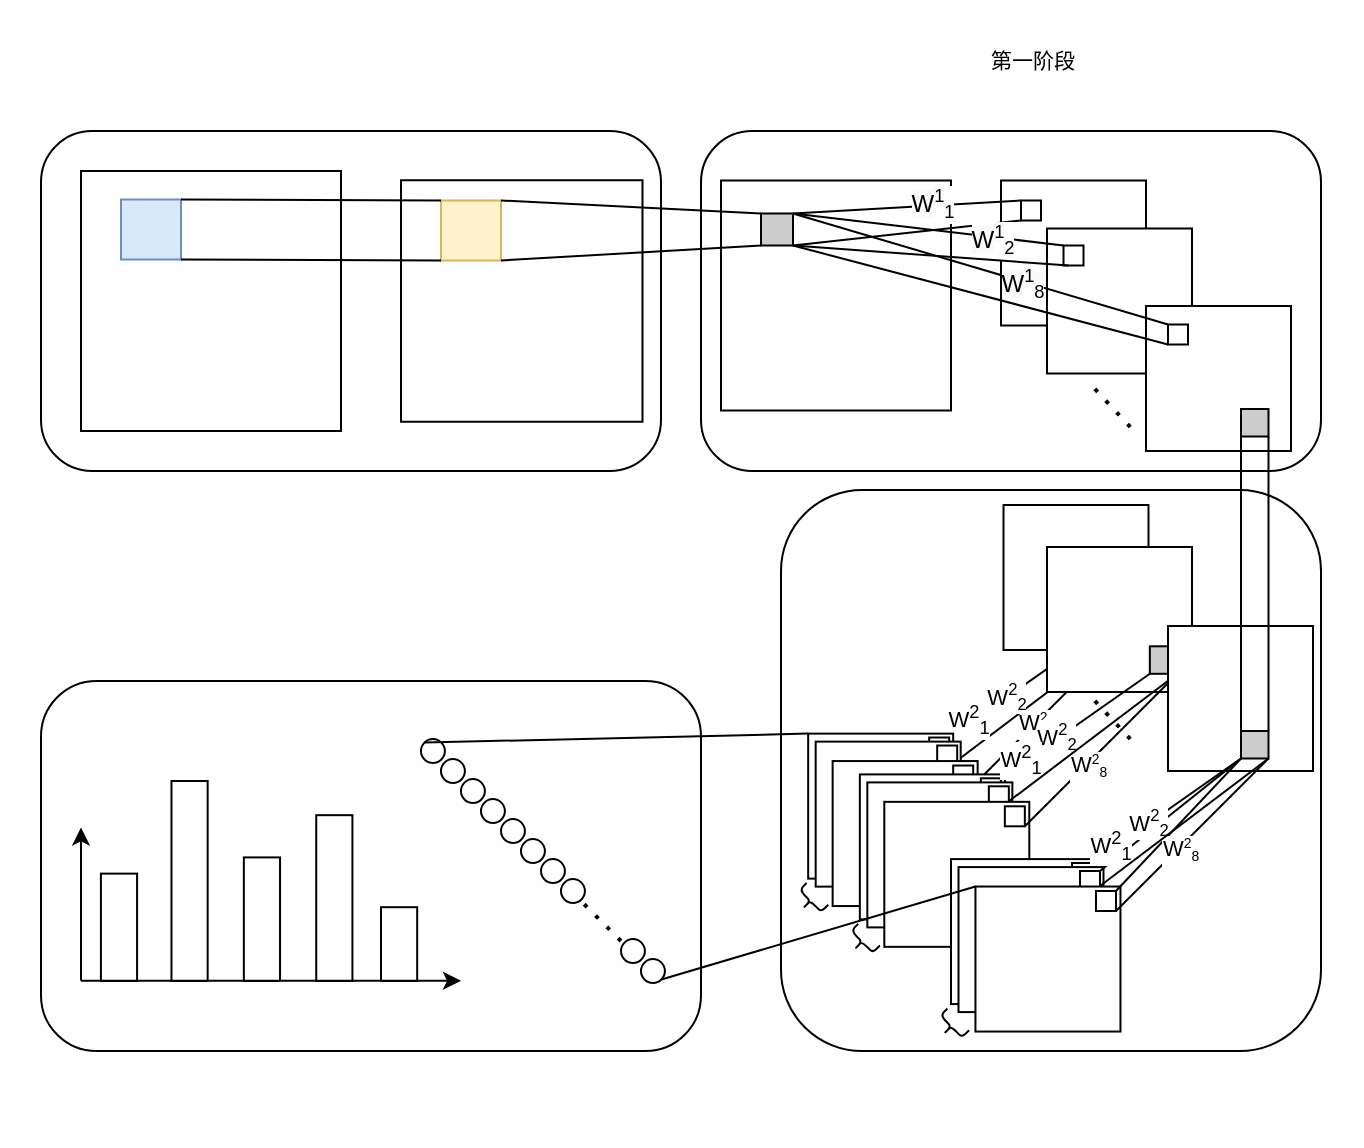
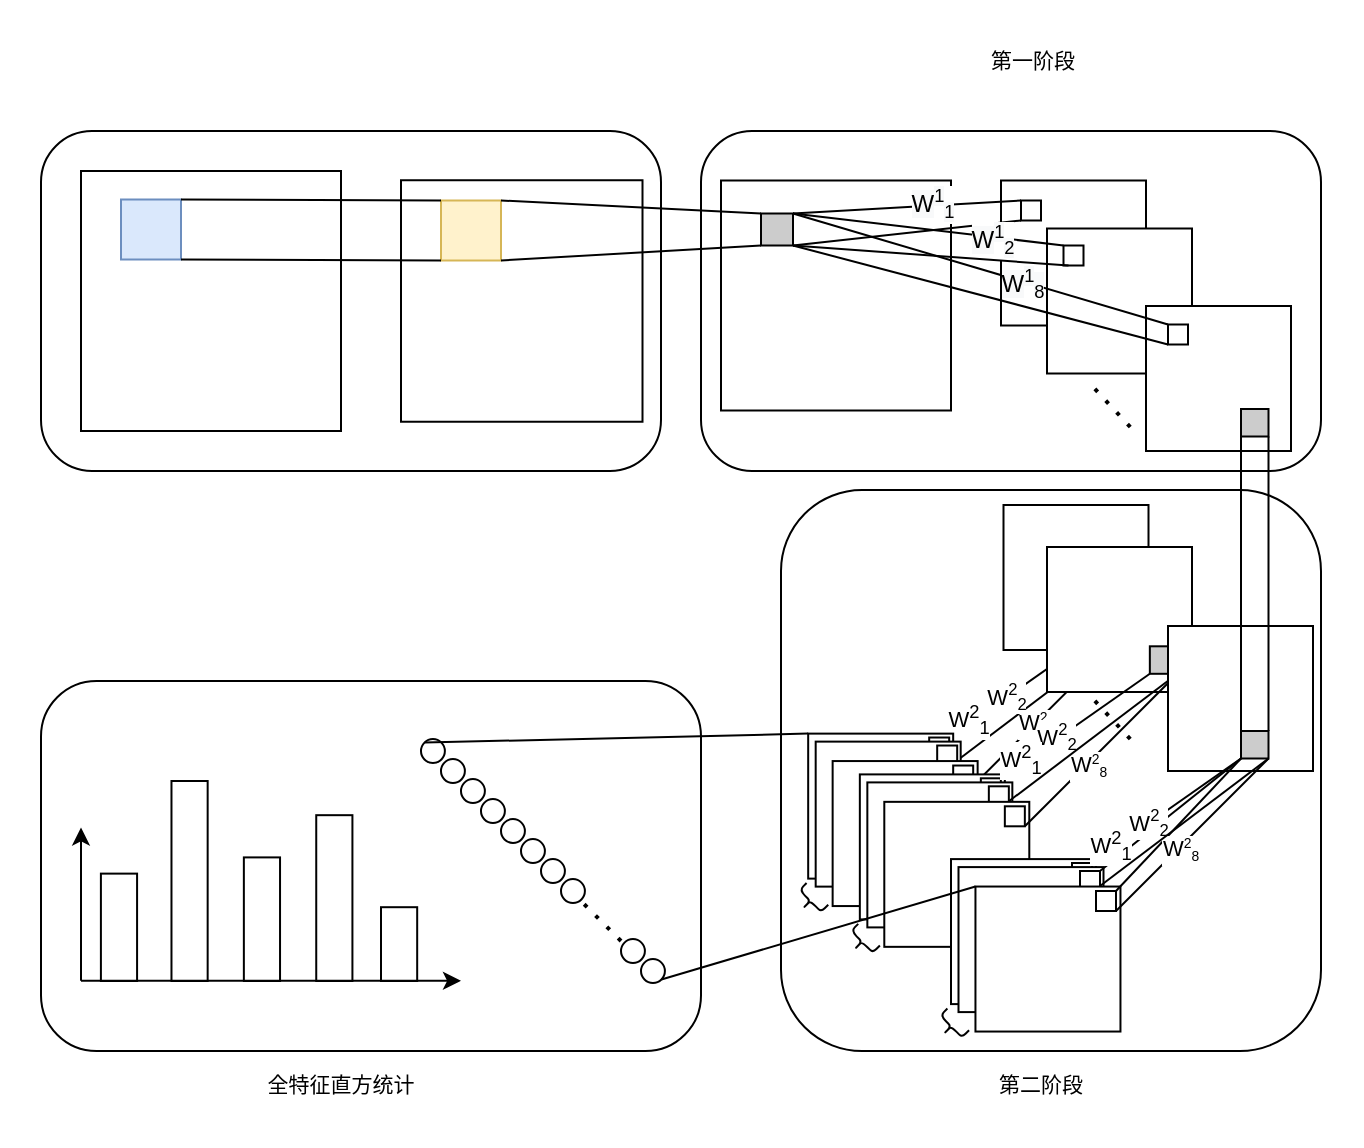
node "全特征直方统计": added
node "第二阶段": added
